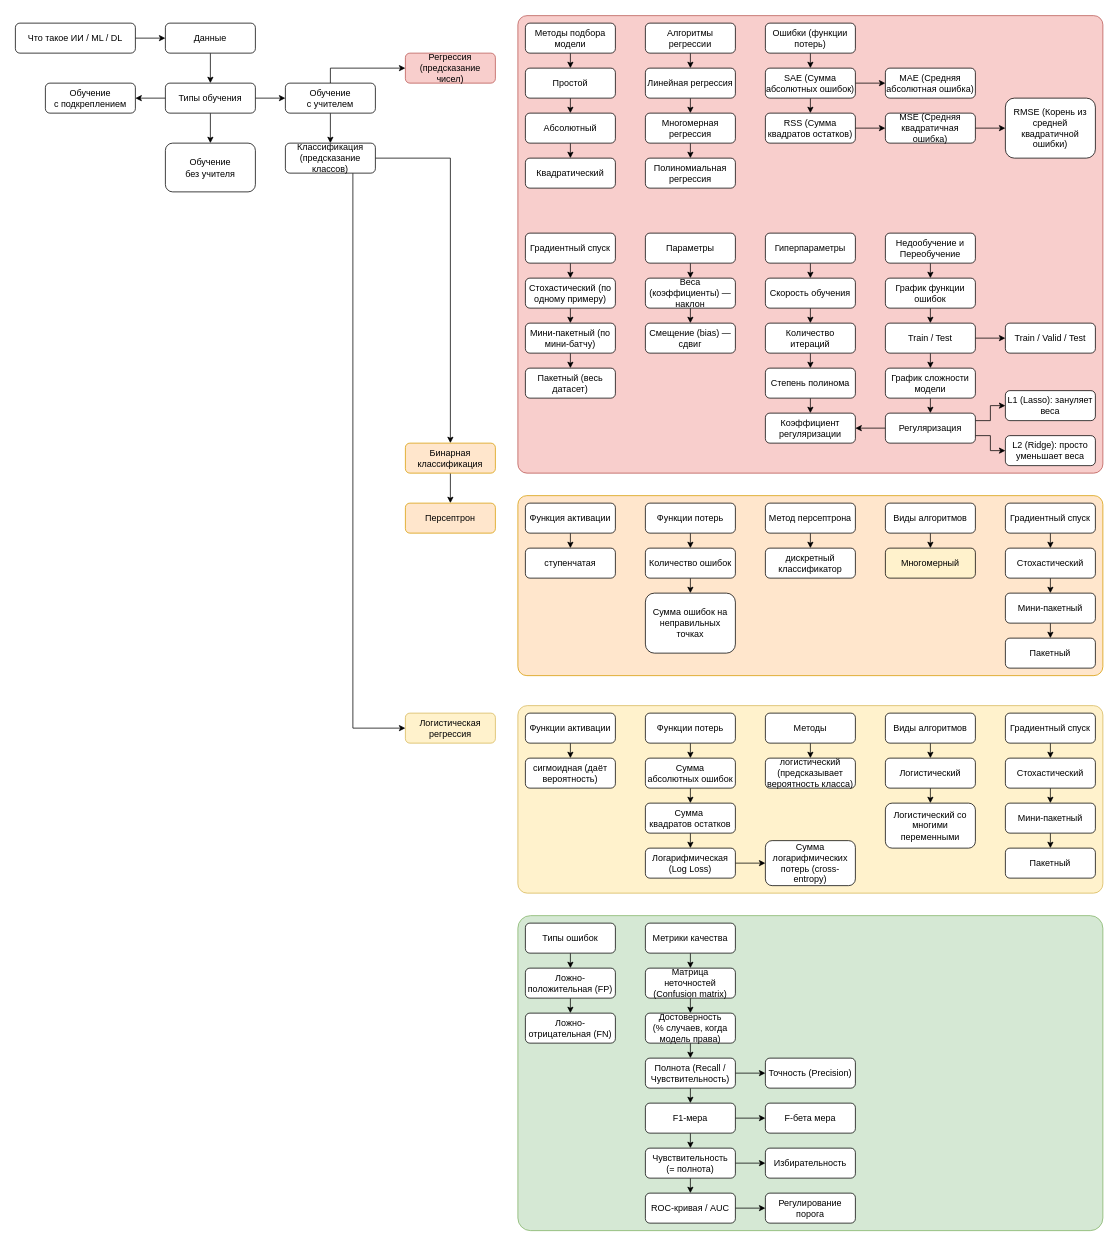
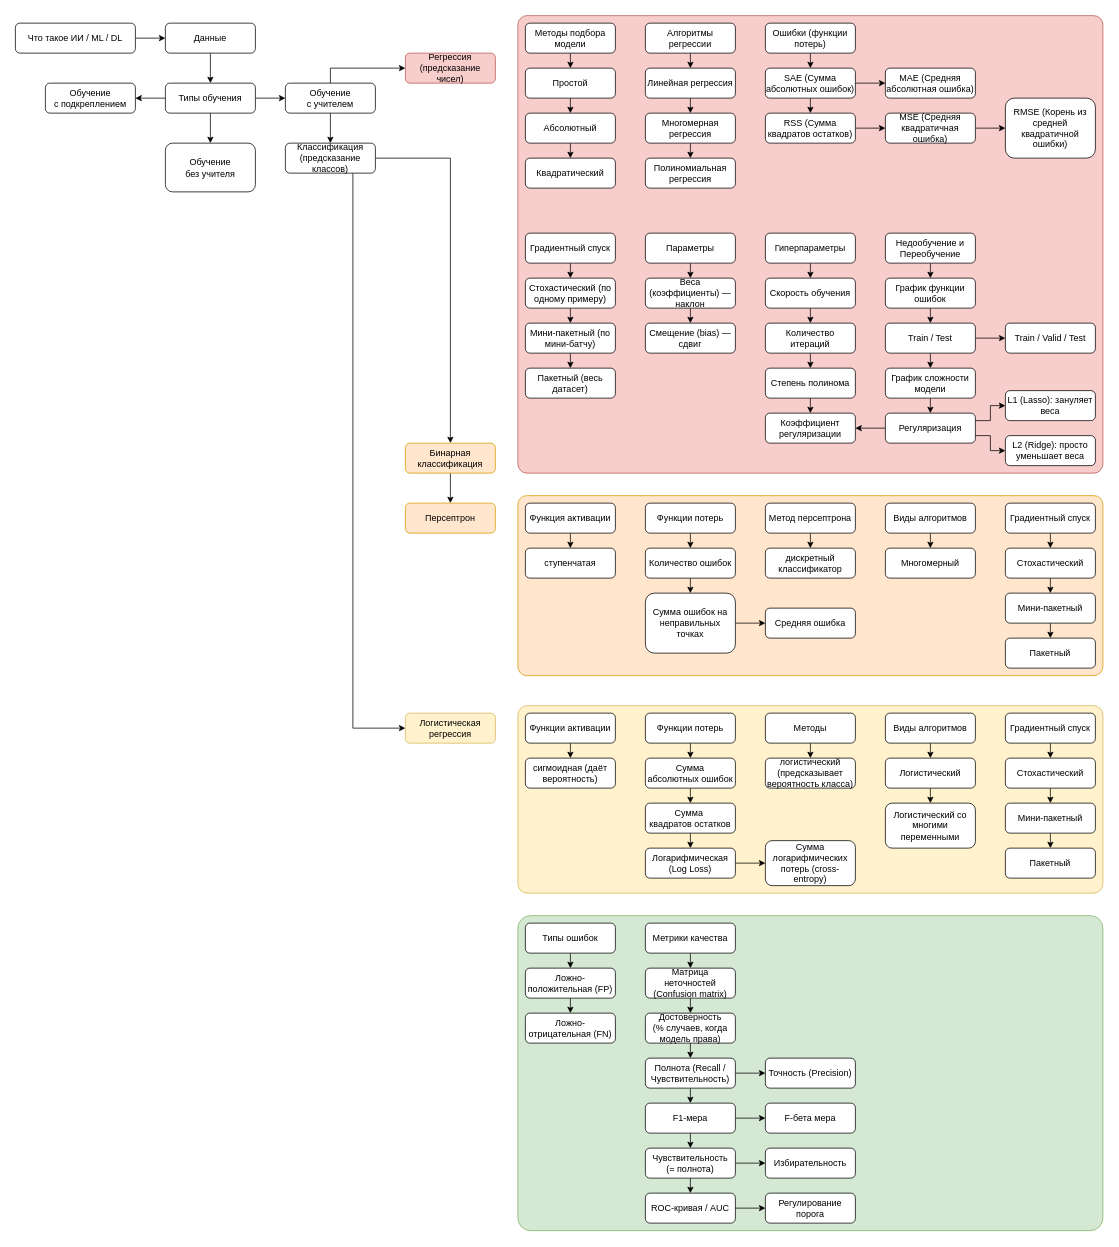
node "Многомерный": fillcolor #fff2cc -> #ffffff
edge "Сумма ошибок на неправильных точках" -> "Средняя ошибка": added
node "Средняя ошибка": added
